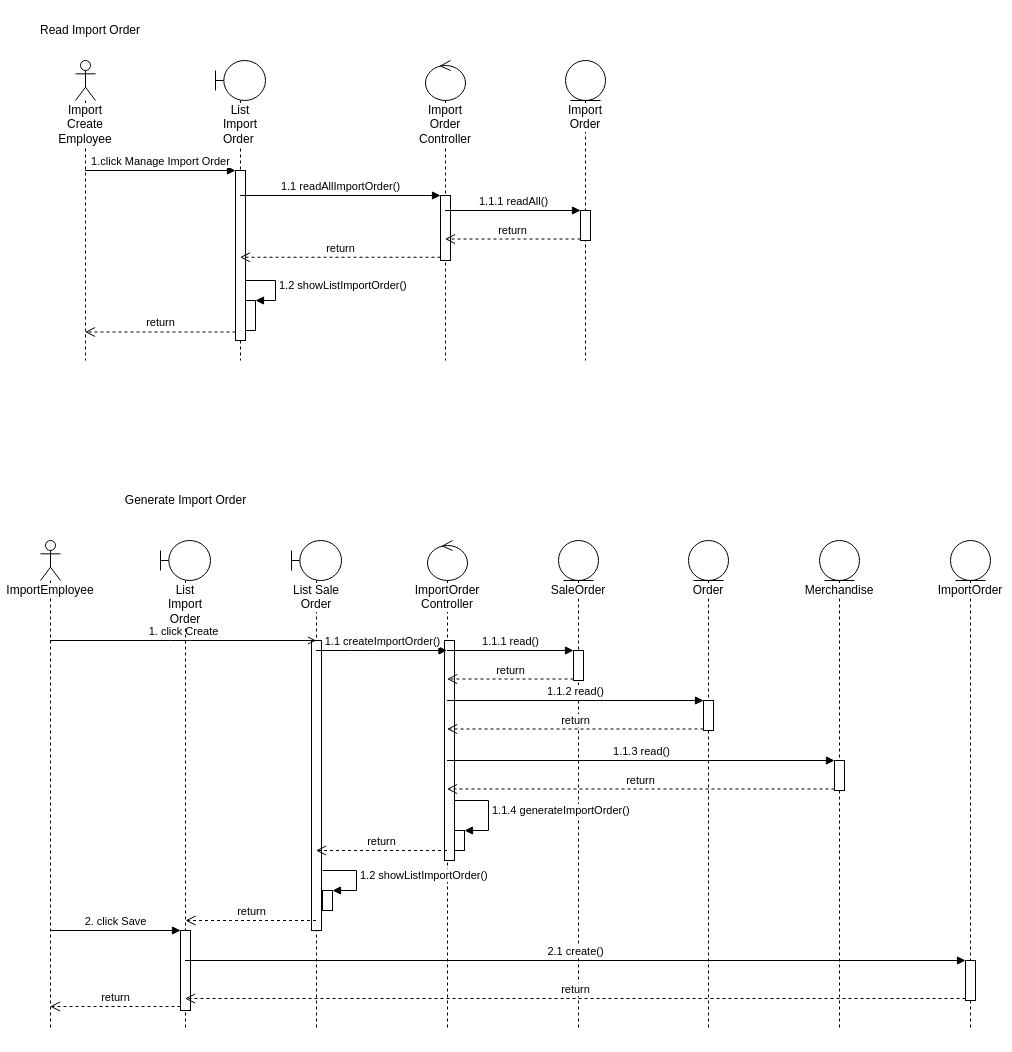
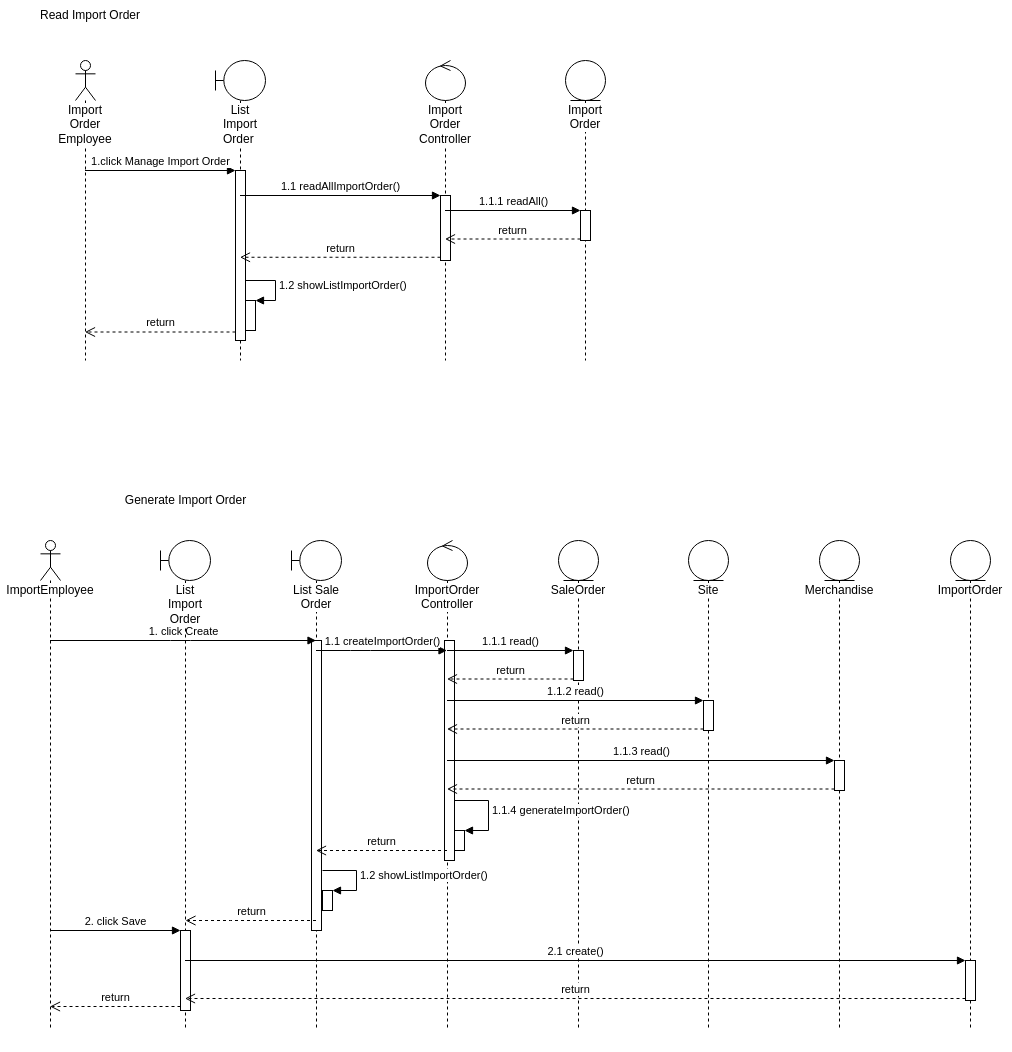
node "Read Import Order": moved (91, 31) -> (91, 16)
node "Import Create Employee": label "Import Create Employee" -> "Import Order Employee"
node "Order": label "Order" -> "Site"
edge "ImportEmployee" -> "List Sale Order": arrowhead open -> block
